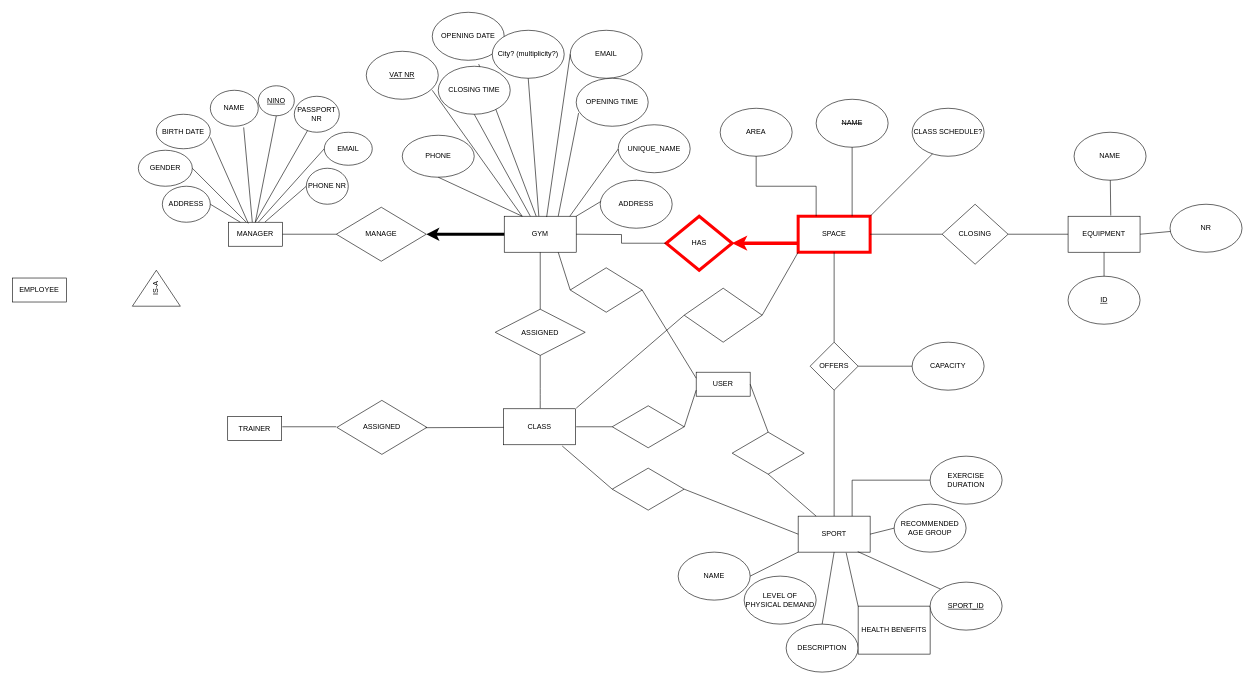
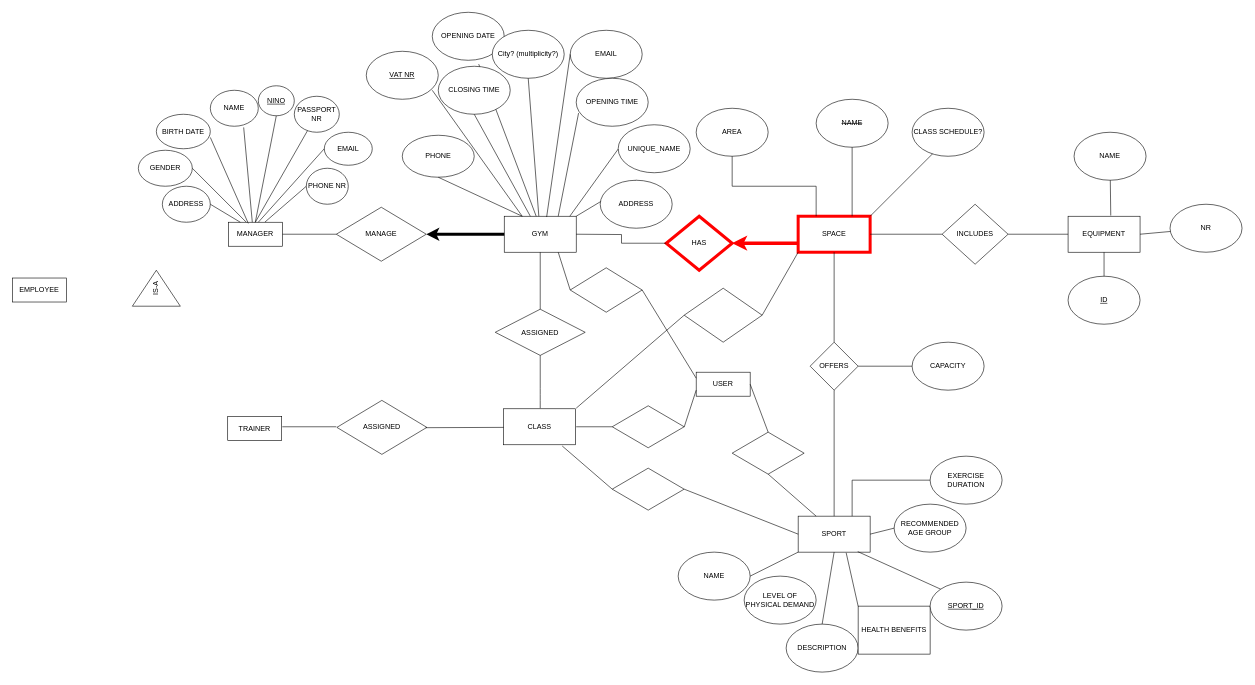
node "AREA": moved (756, 132) -> (732, 132)
node "CLOSING": label "CLOSING" -> "INCLUDES"
